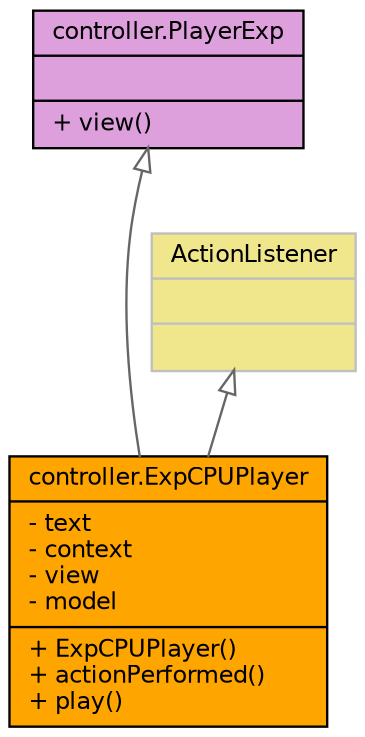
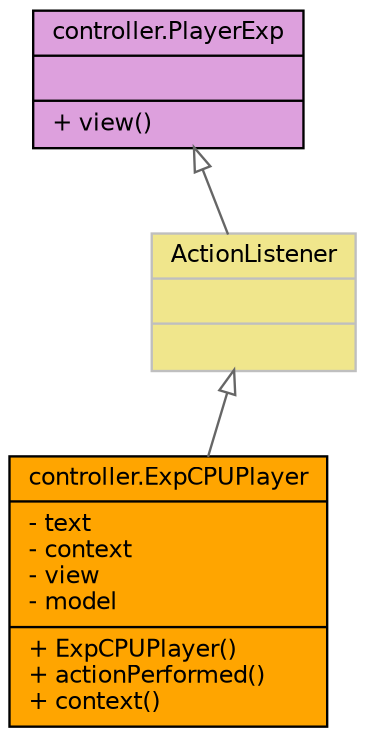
edge "controller.ExpCPUPlayer" -> "controller.PlayerExp": now "ActionListener" -> "controller.PlayerExp"
node "controller.ExpCPUPlayer": text "+ play()" -> "+ context()"
